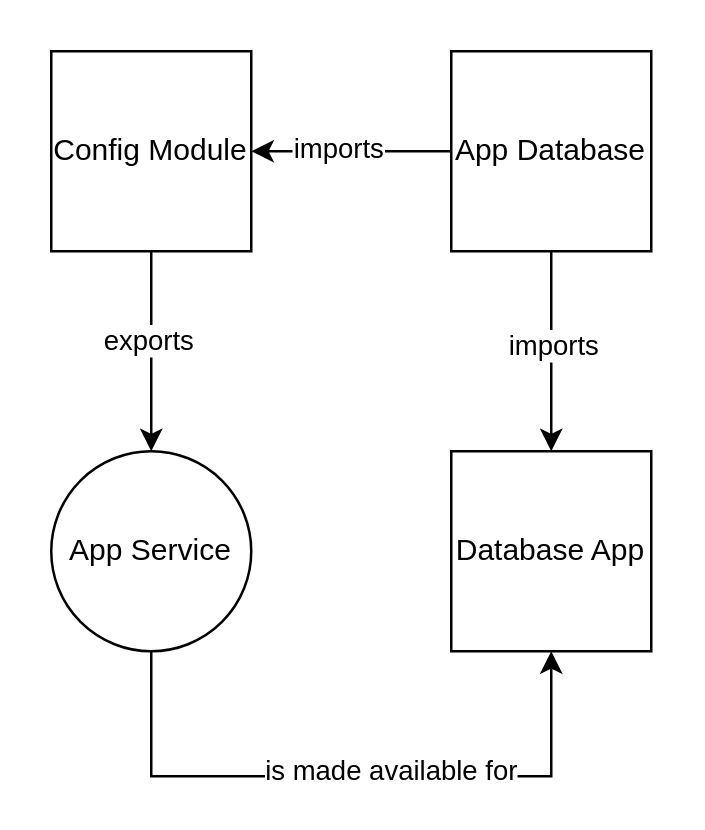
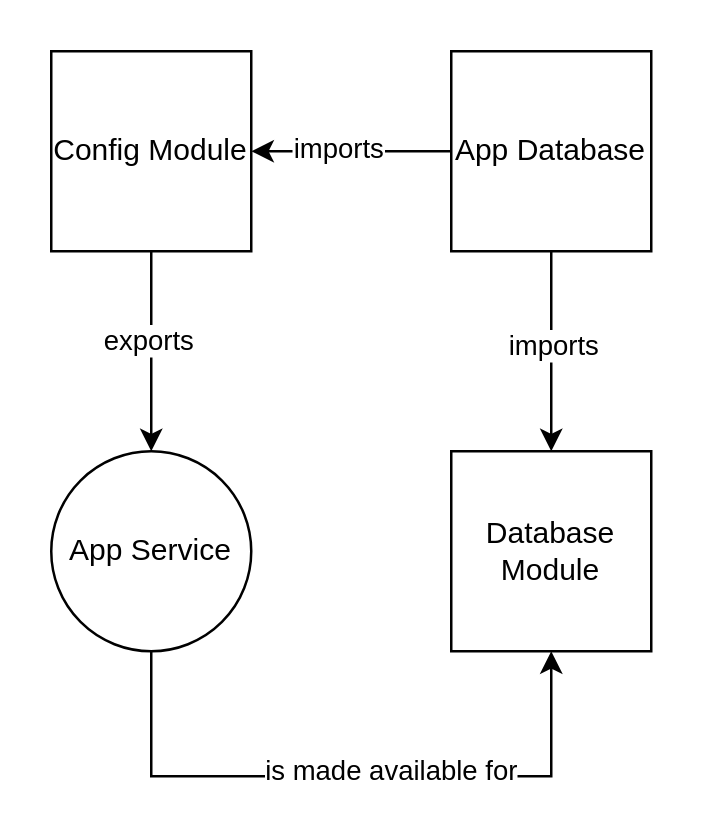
node "Database App": label "Database App" -> "Database Module"
